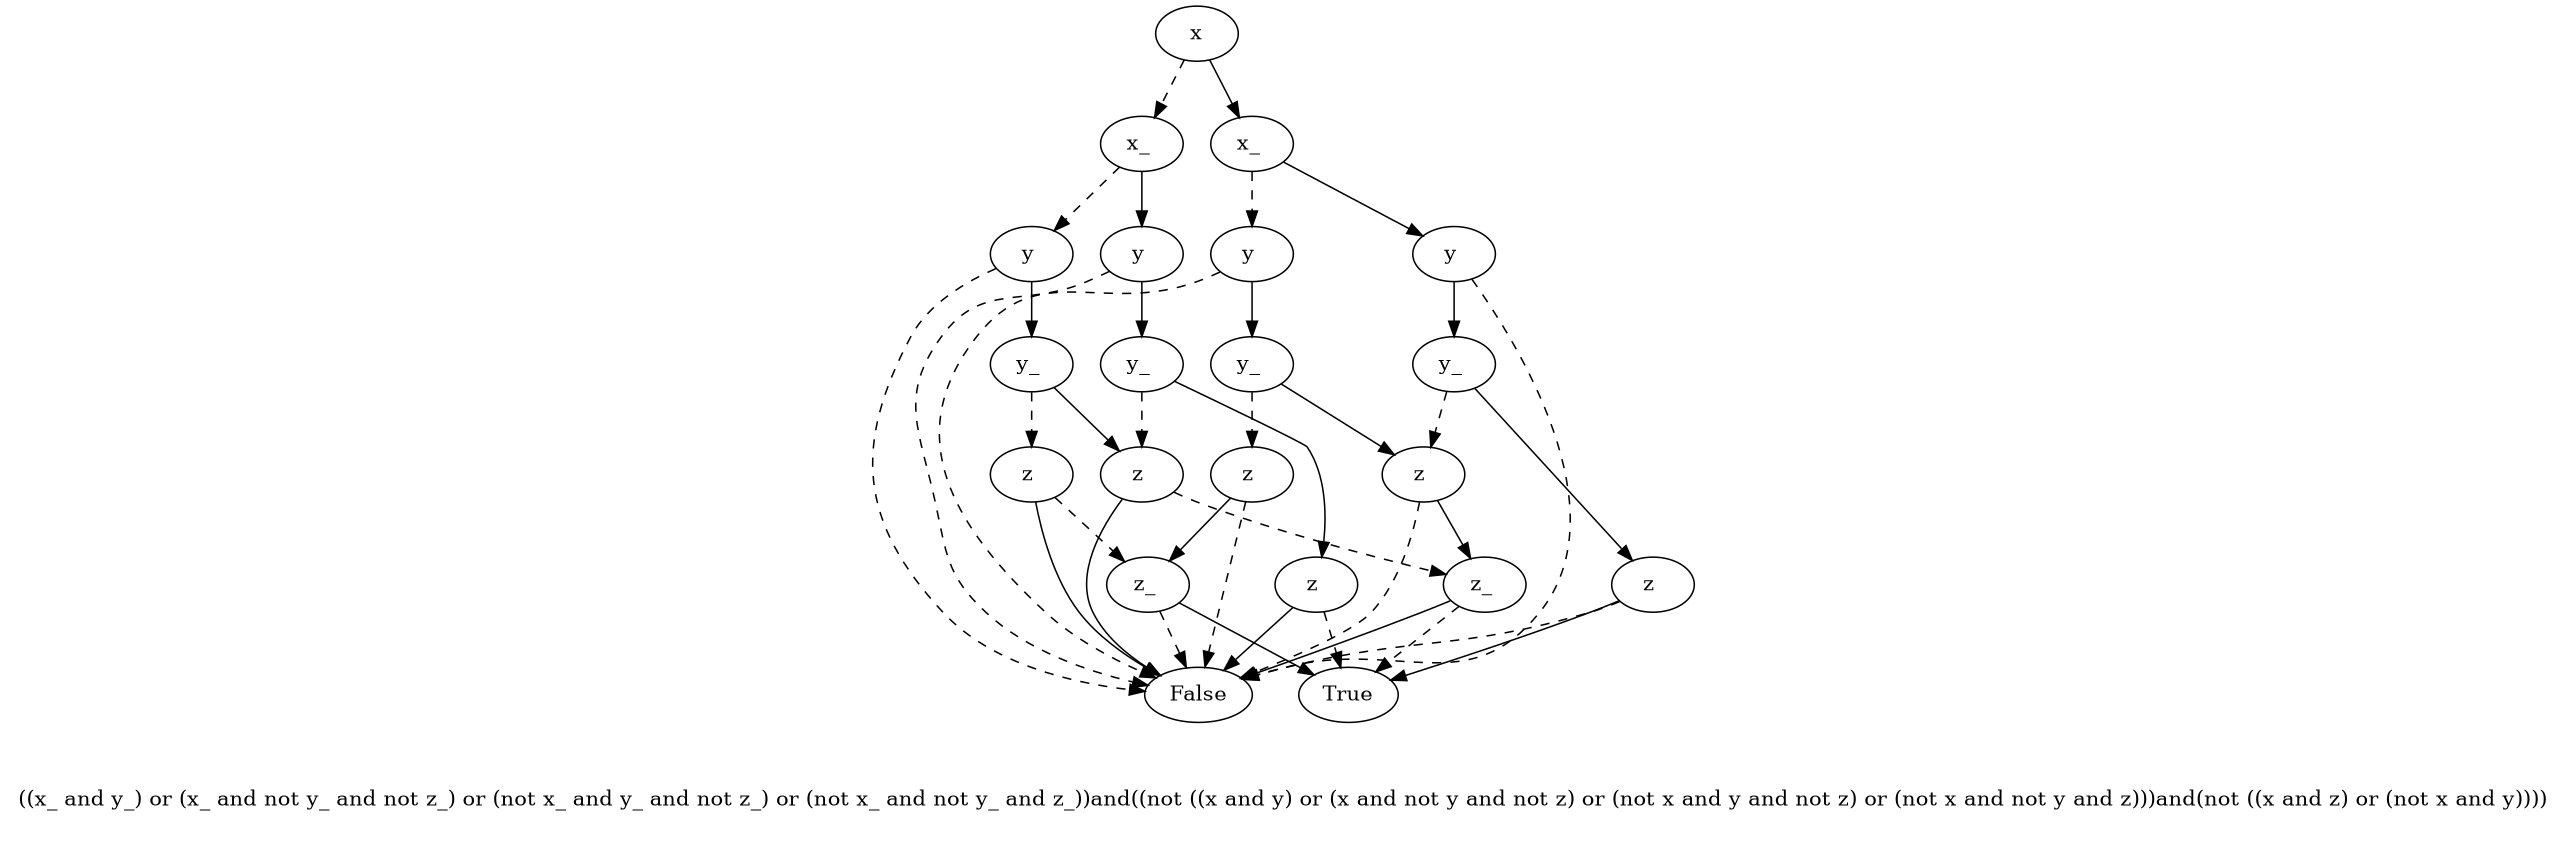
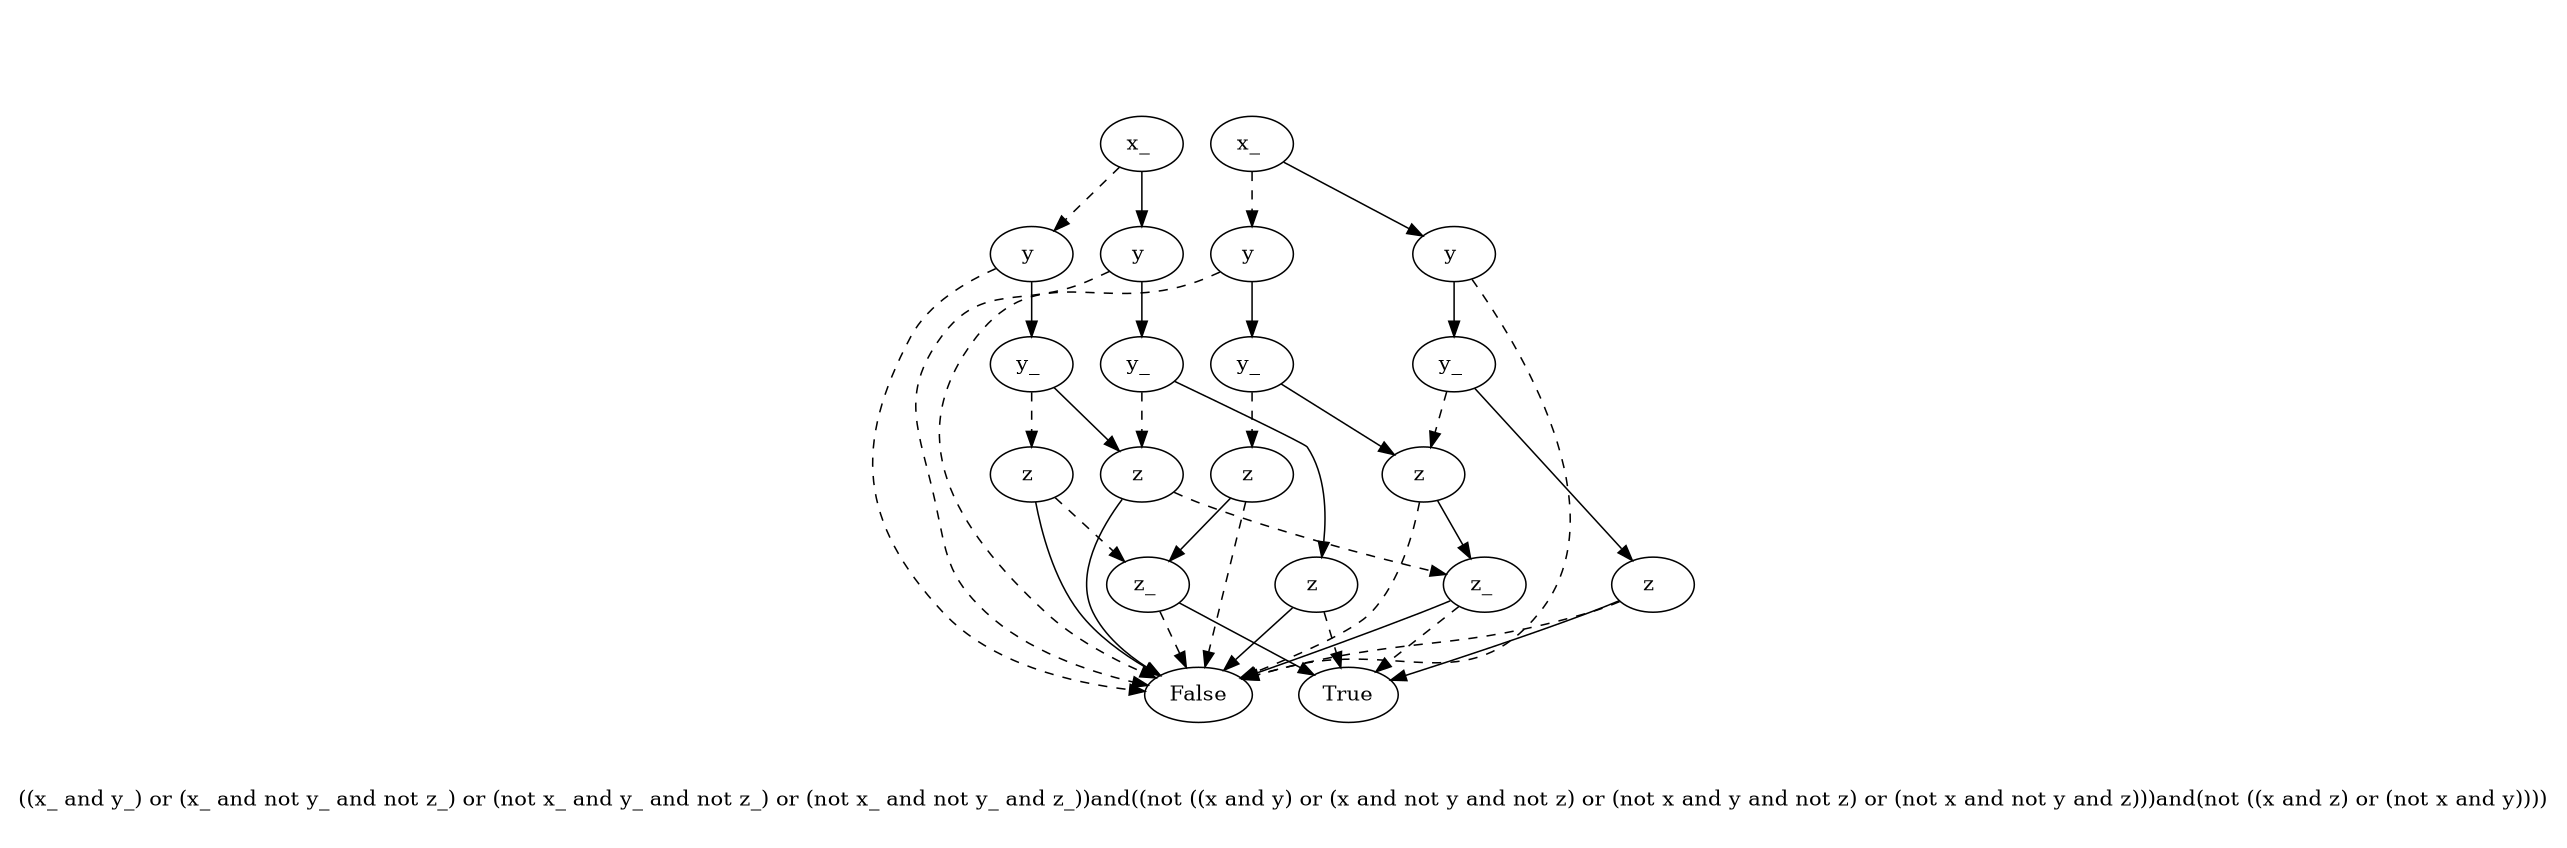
node "x": removed
